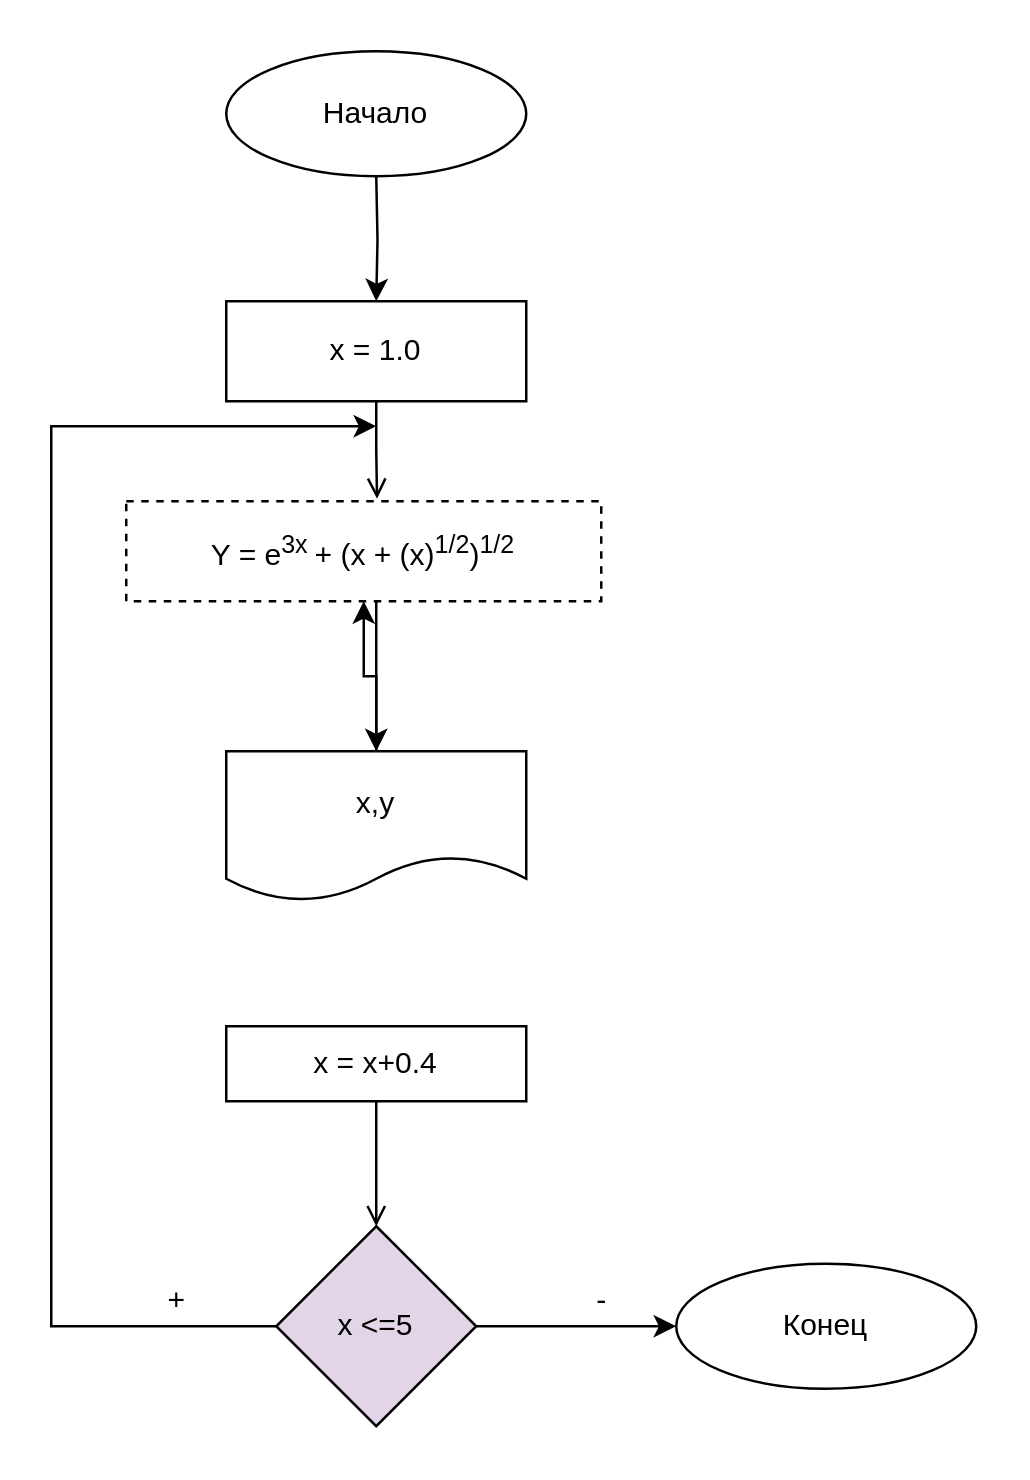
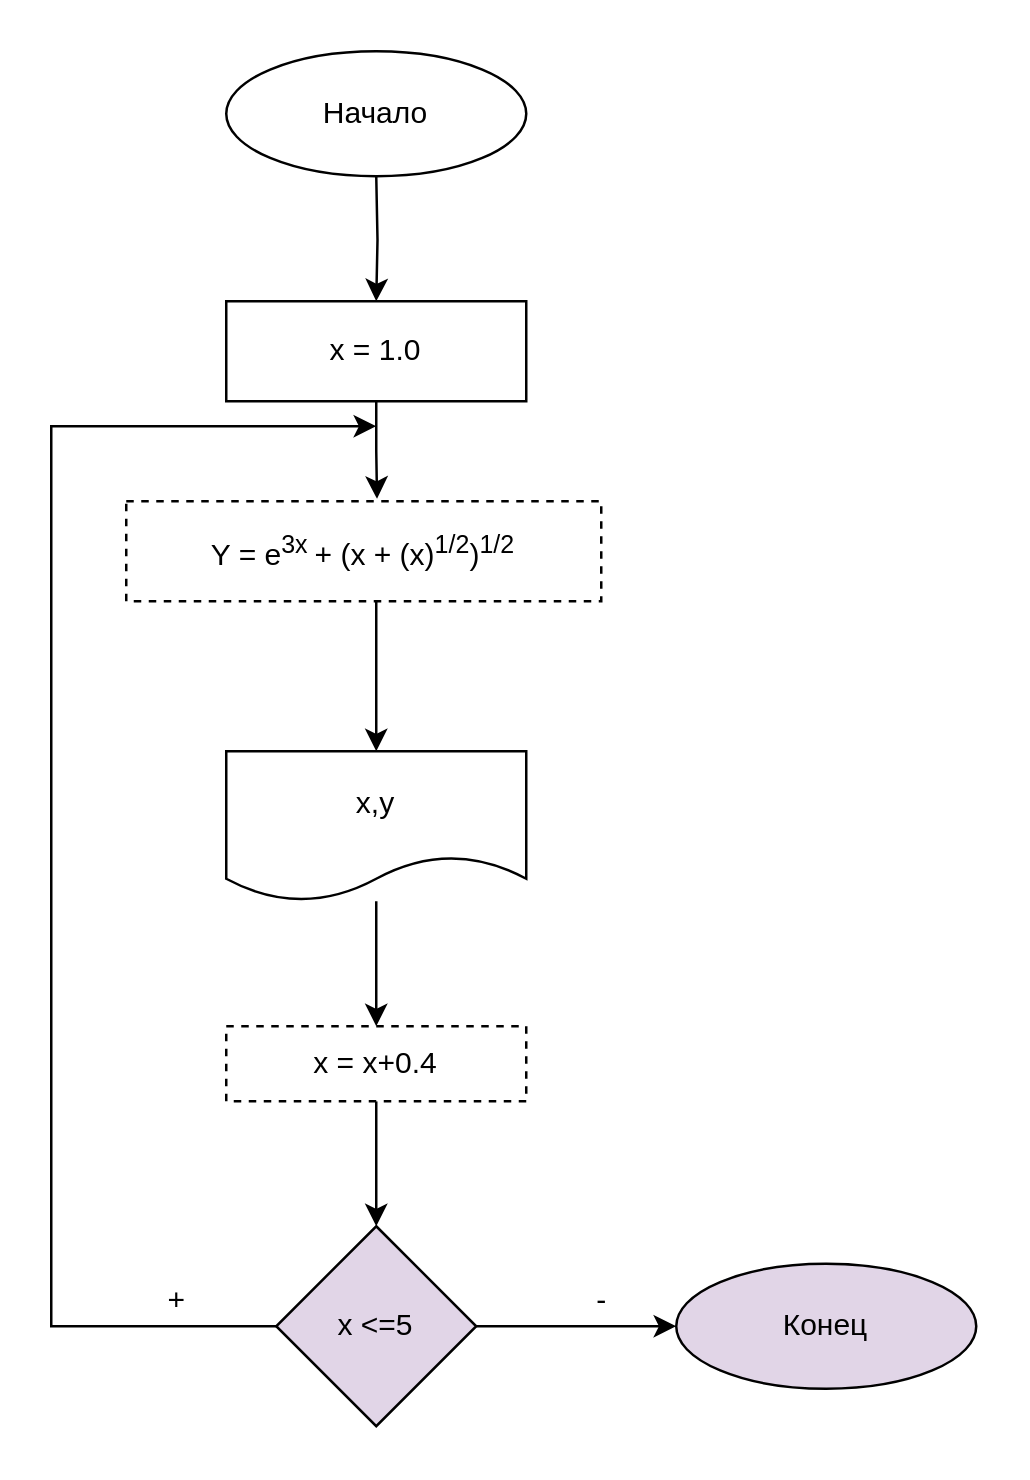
edge "x = 1.0" -> "Y = e3x + (x + (x)1/2)1/2": arrowhead open -> classic
edge "x,y" -> "Y = e3x + (x + (x)1/2)1/2": now "x,y" -> "x = x+0.4"
node "x = x+0.4": style solid -> dashed
edge "x = x+0.4" -> "x <=5": arrowhead open -> classic
node "Конец": fillcolor #ffffff -> #e1d5e7
